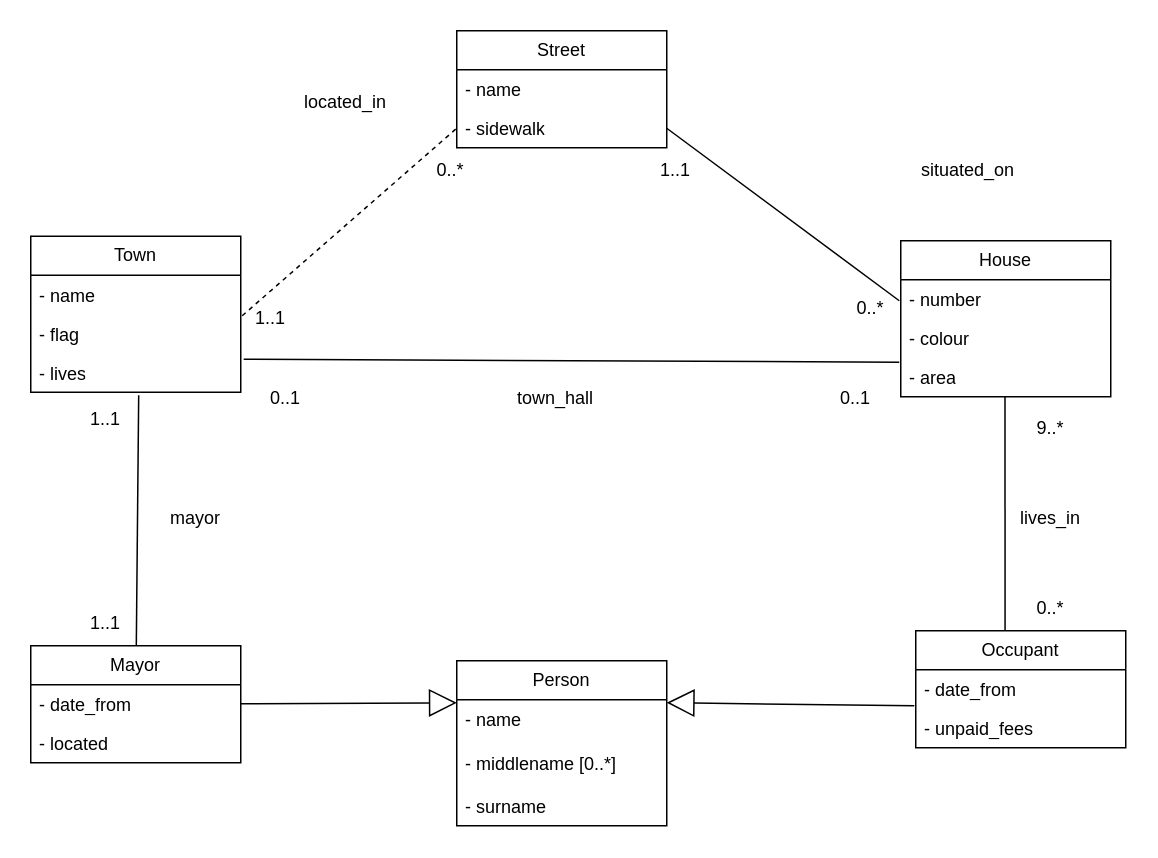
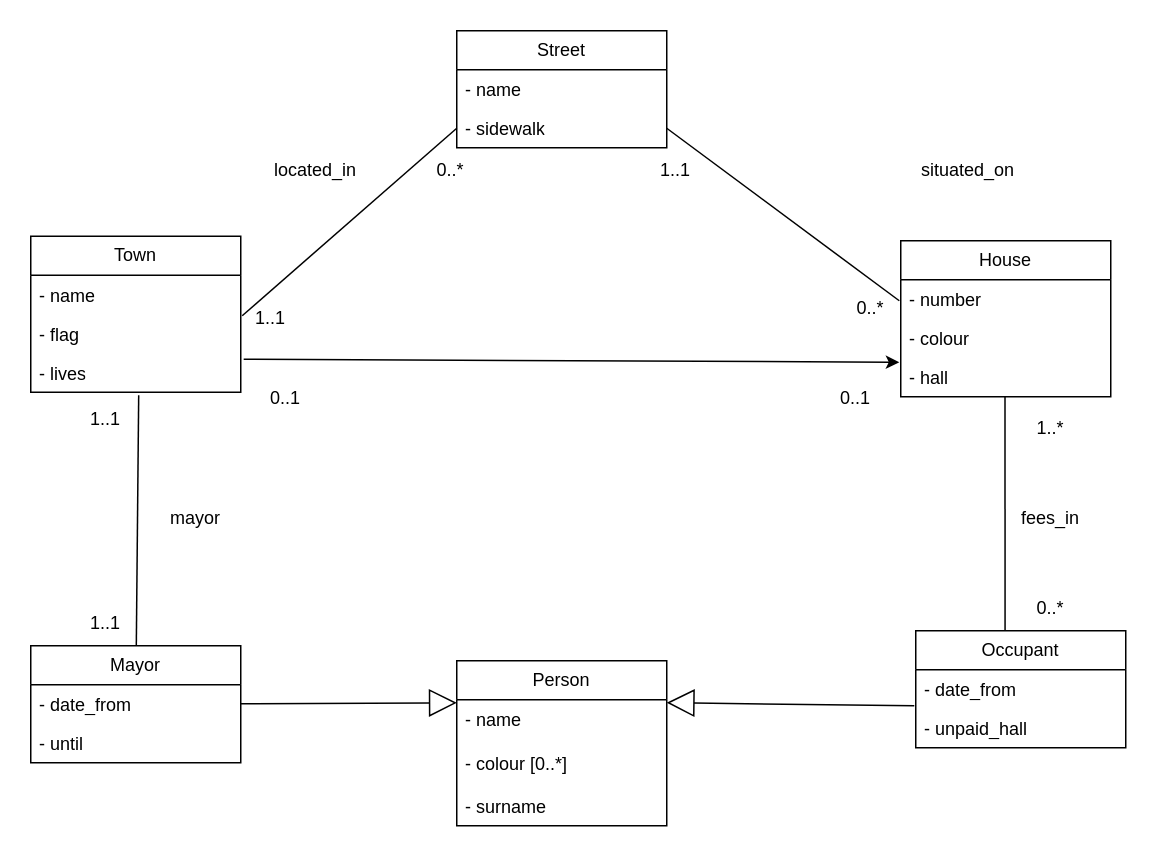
node "located_in": moved (346, 103) -> (316, 170)
edge "- sidewalk" -- "- flag": style dashed -> solid
edge "- colour" -- "- lives": arrowhead none -> classic
node "- area": label "- area" -> "- hall"
node "town_hall": removed
node "9..*": label "9..*" -> "1..*"
node "lives_in": label "lives_in" -> "fees_in"
node "- unpaid_fees": label "- unpaid_fees" -> "- unpaid_hall"
node "- name - middlename [0..*] - surname": label "- name - middlename [0..*] - surname" -> "- name - colour [0..*] - surname"
node "- located": label "- located" -> "- until"
